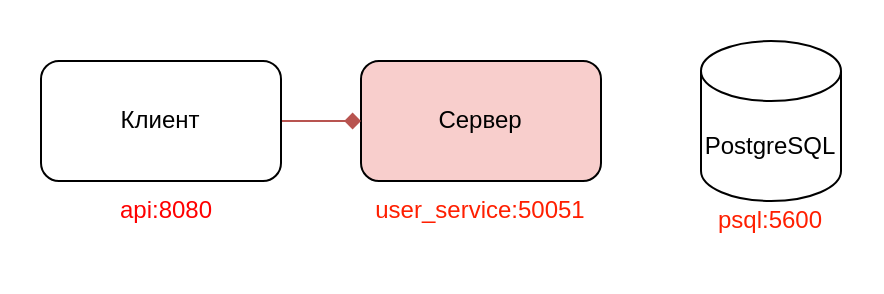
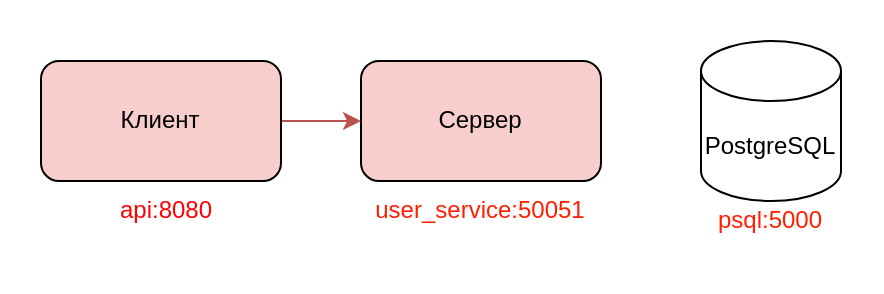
node "Клиент": fillcolor #ffffff -> #f8cecc
edge "Клиент" -> "Сервер": arrowhead diamond -> classic
node "psql:5600": label "psql:5600" -> "psql:5000"
